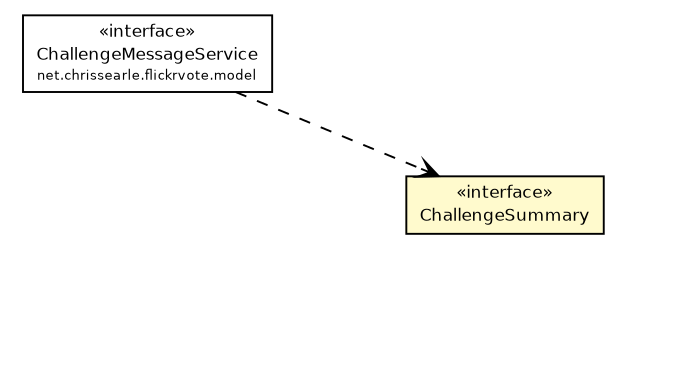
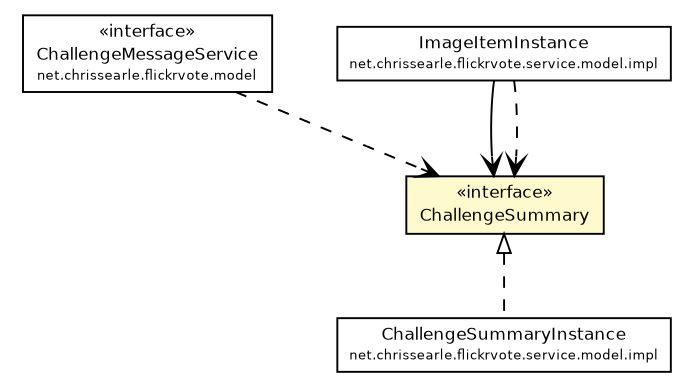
node "ImageItemInstance": added
node "ChallengeSummaryInstance": added
